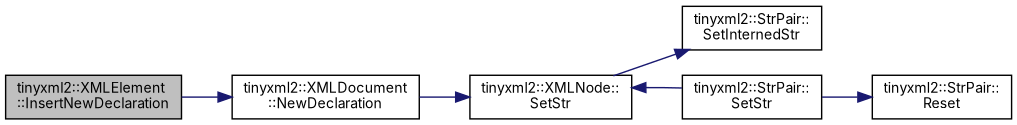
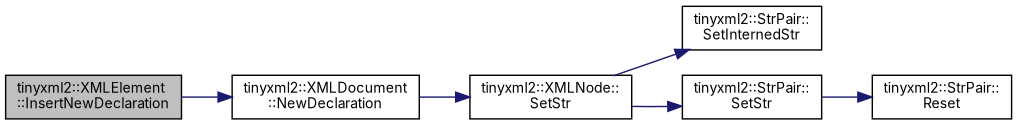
edge "tinyxml2::StrPair:: SetStr" -> "tinyxml2::XMLNode:: SetStr": reversed
